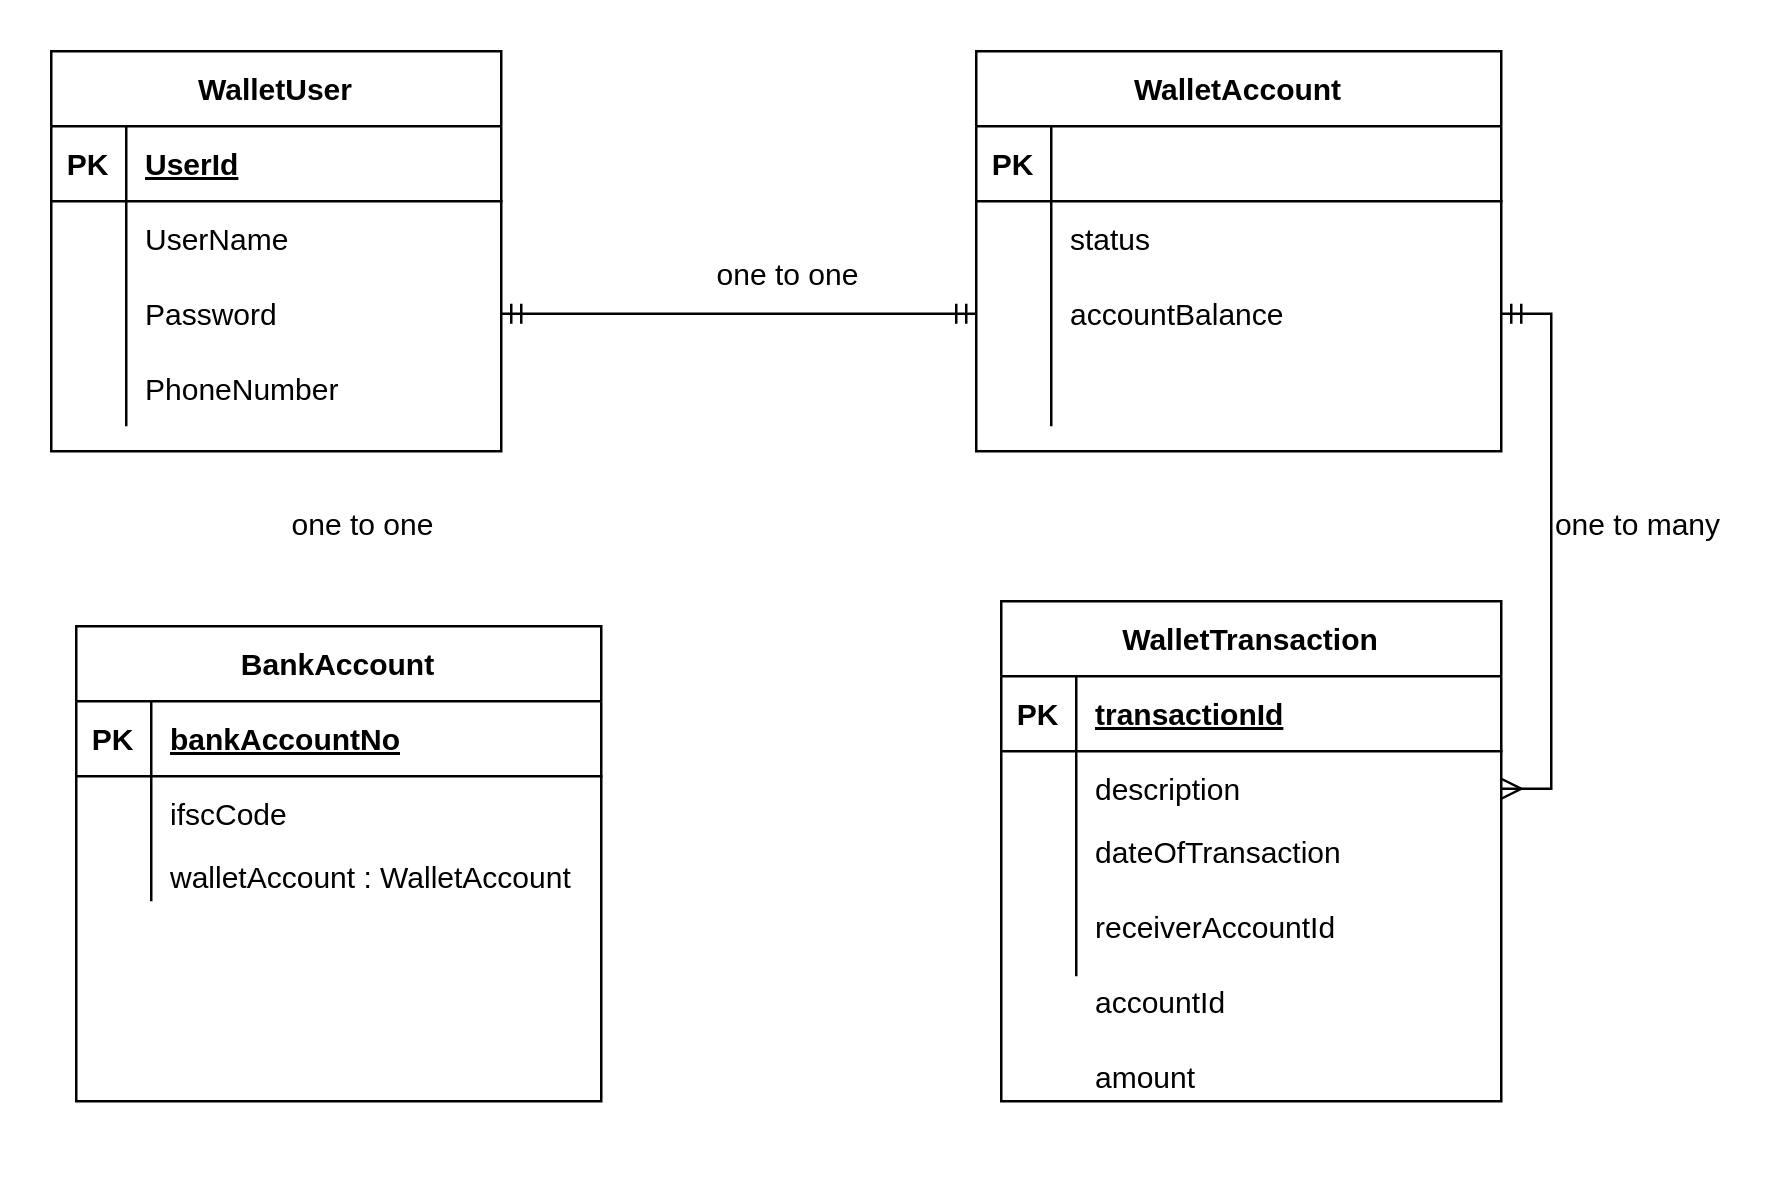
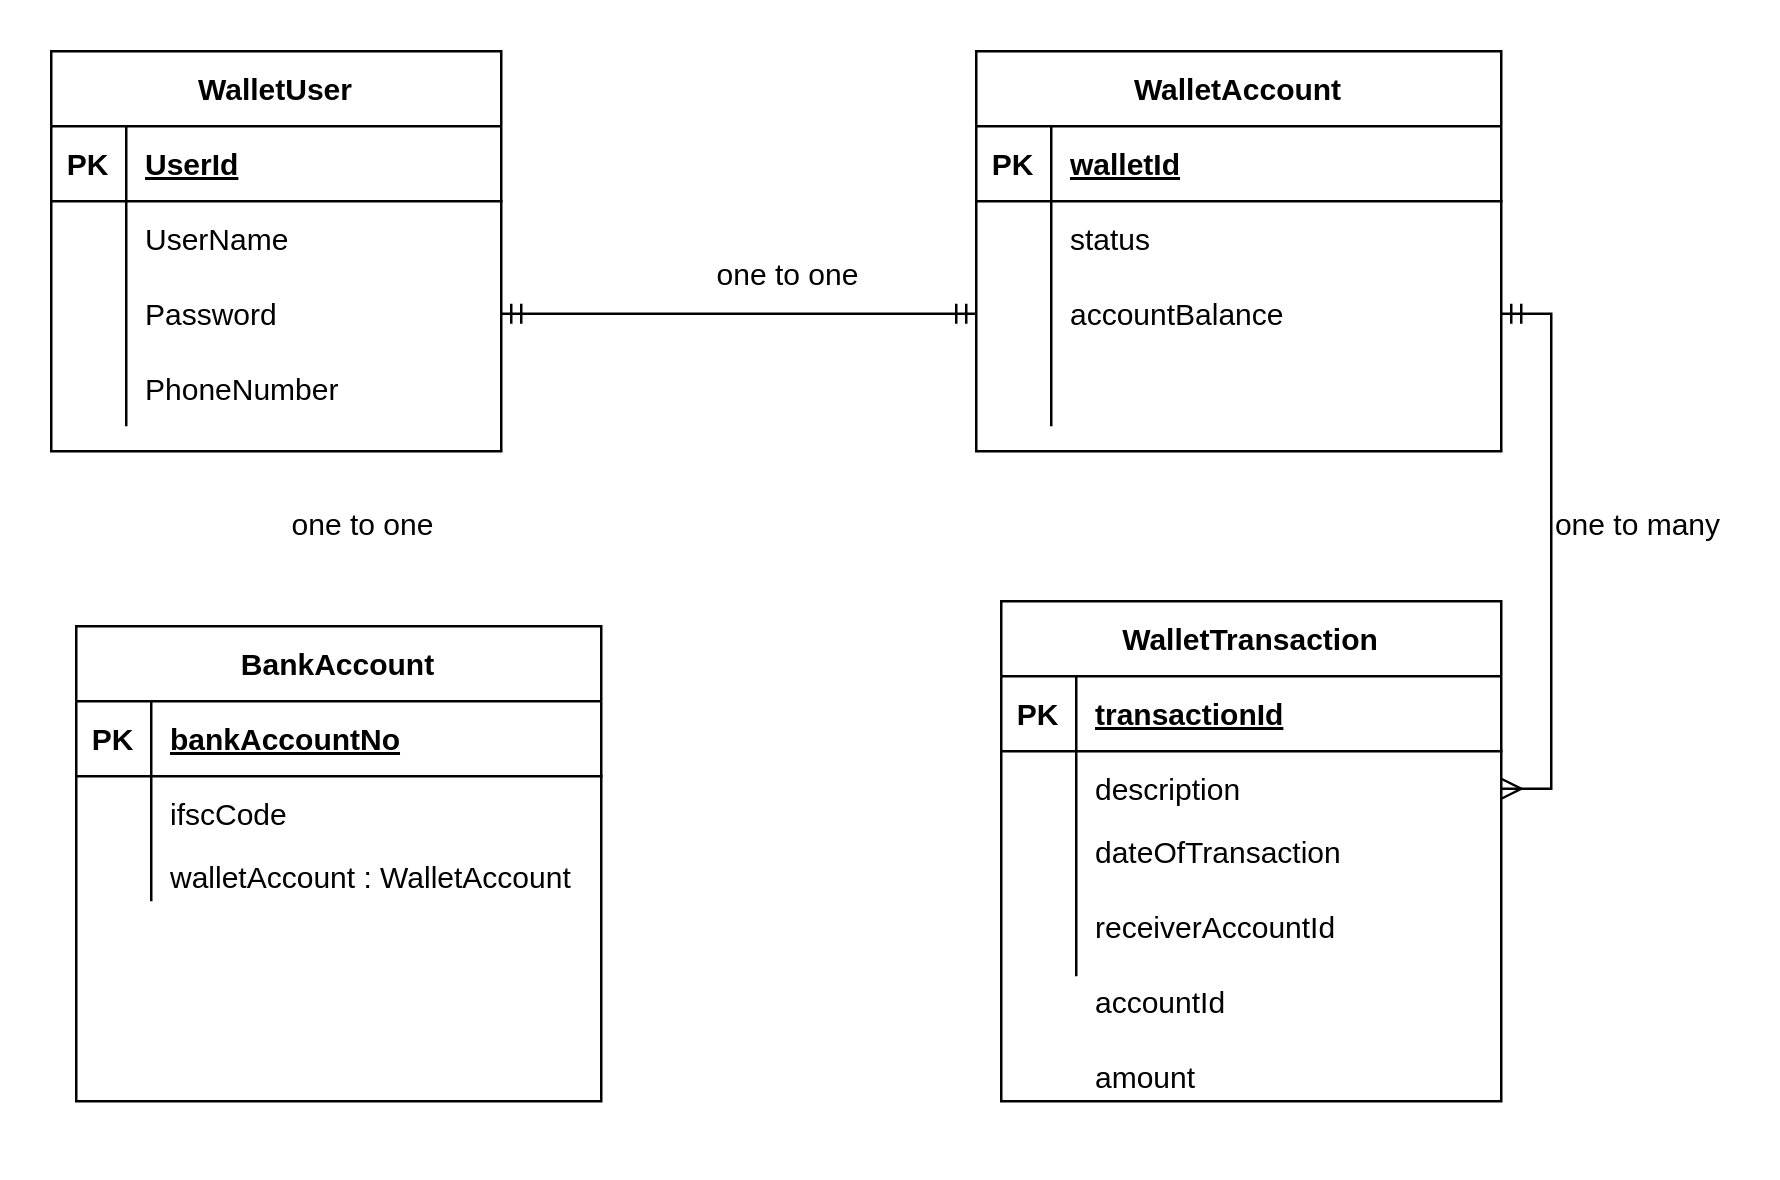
node "walletId": added
